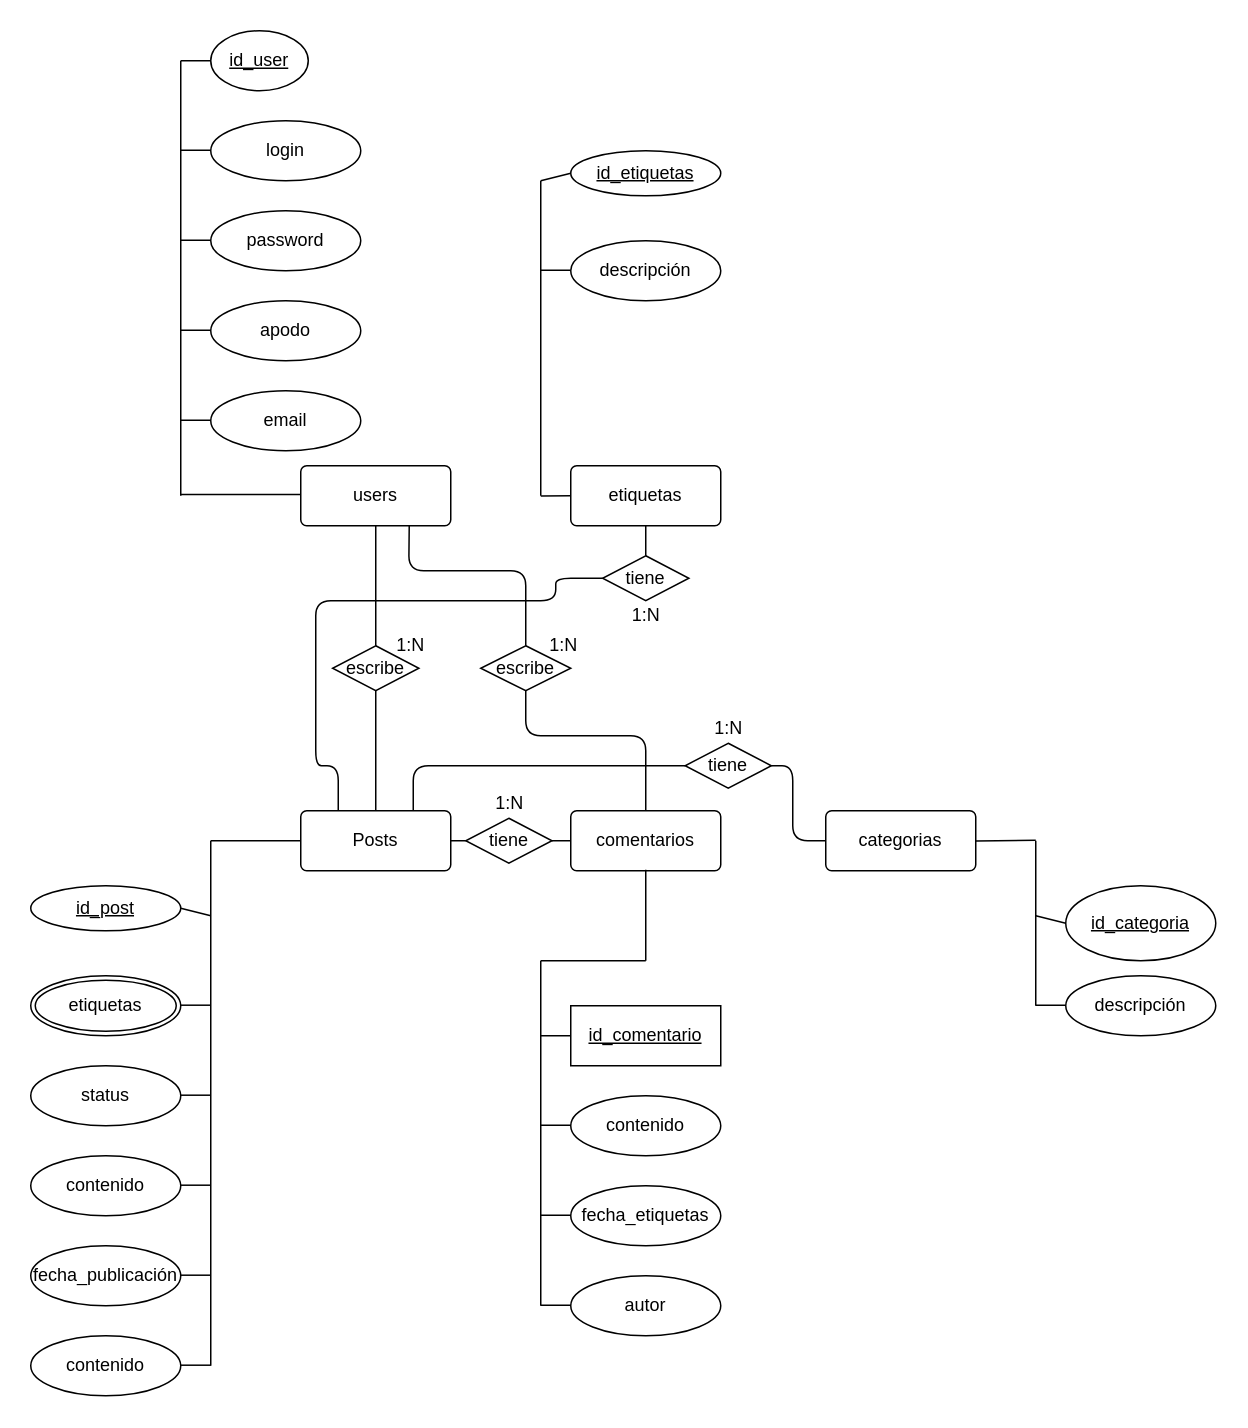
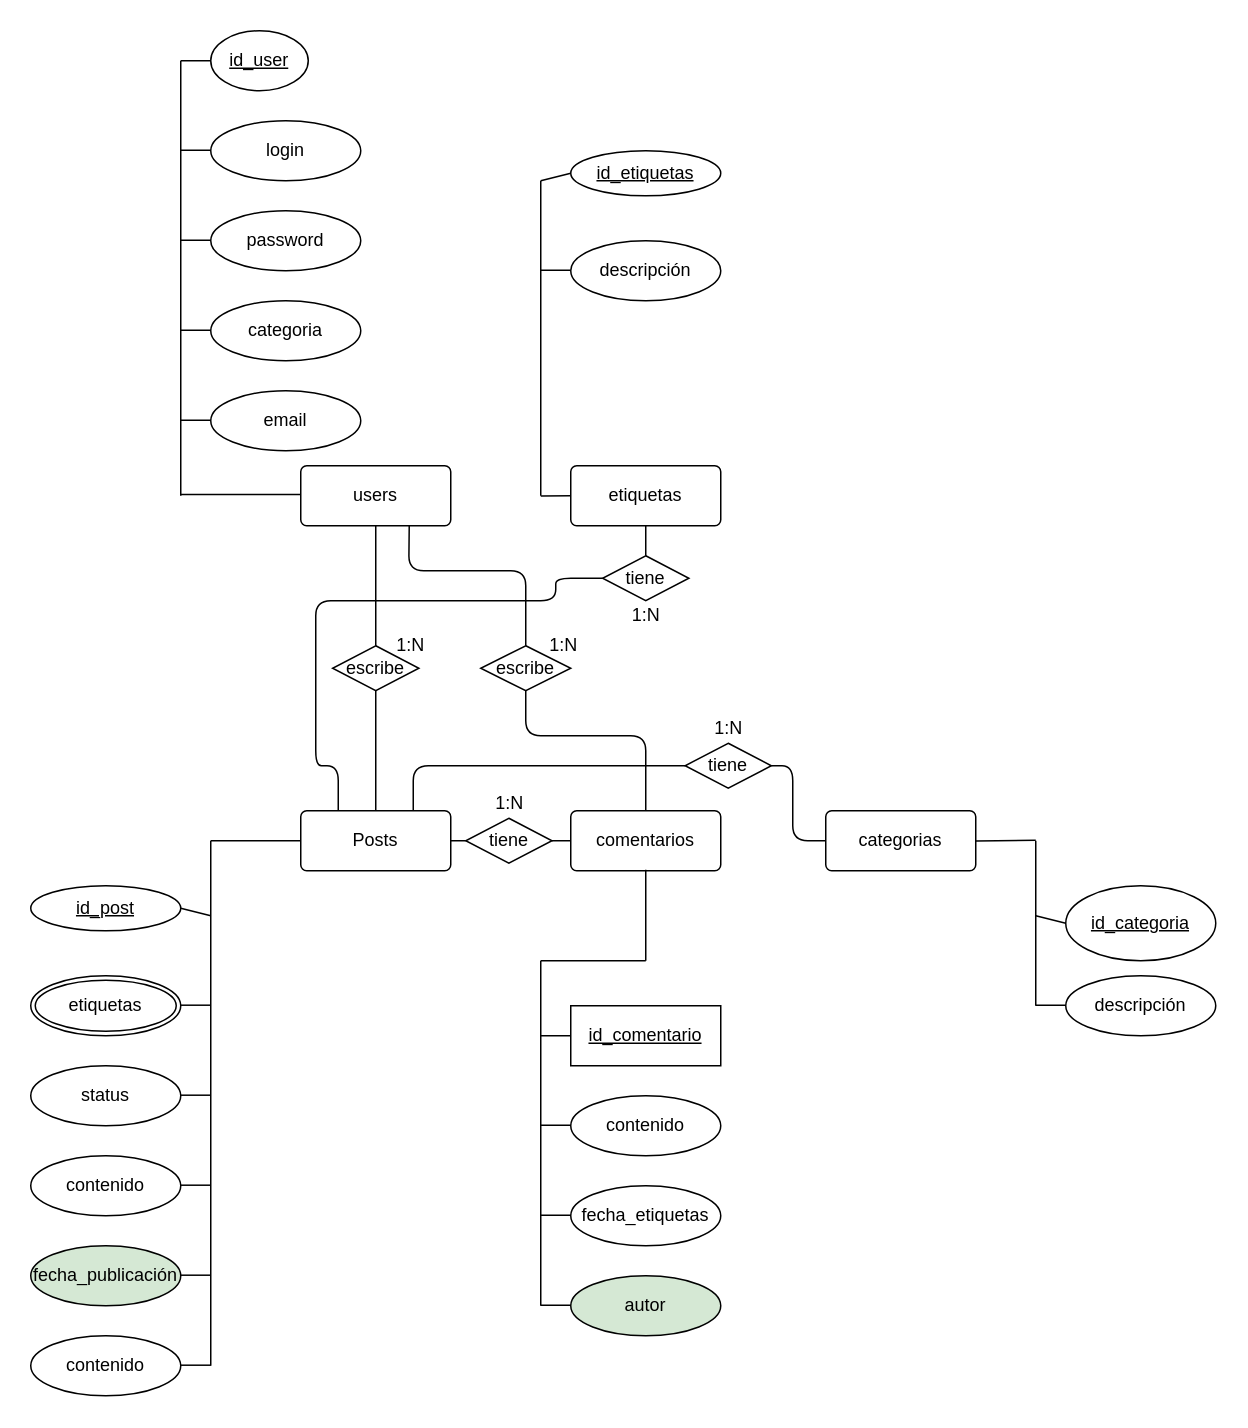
node "apodo": label "apodo" -> "categoria"
node "fecha_publicación": fillcolor #ffffff -> #d5e8d4
node "autor": fillcolor #ffffff -> #d5e8d4
